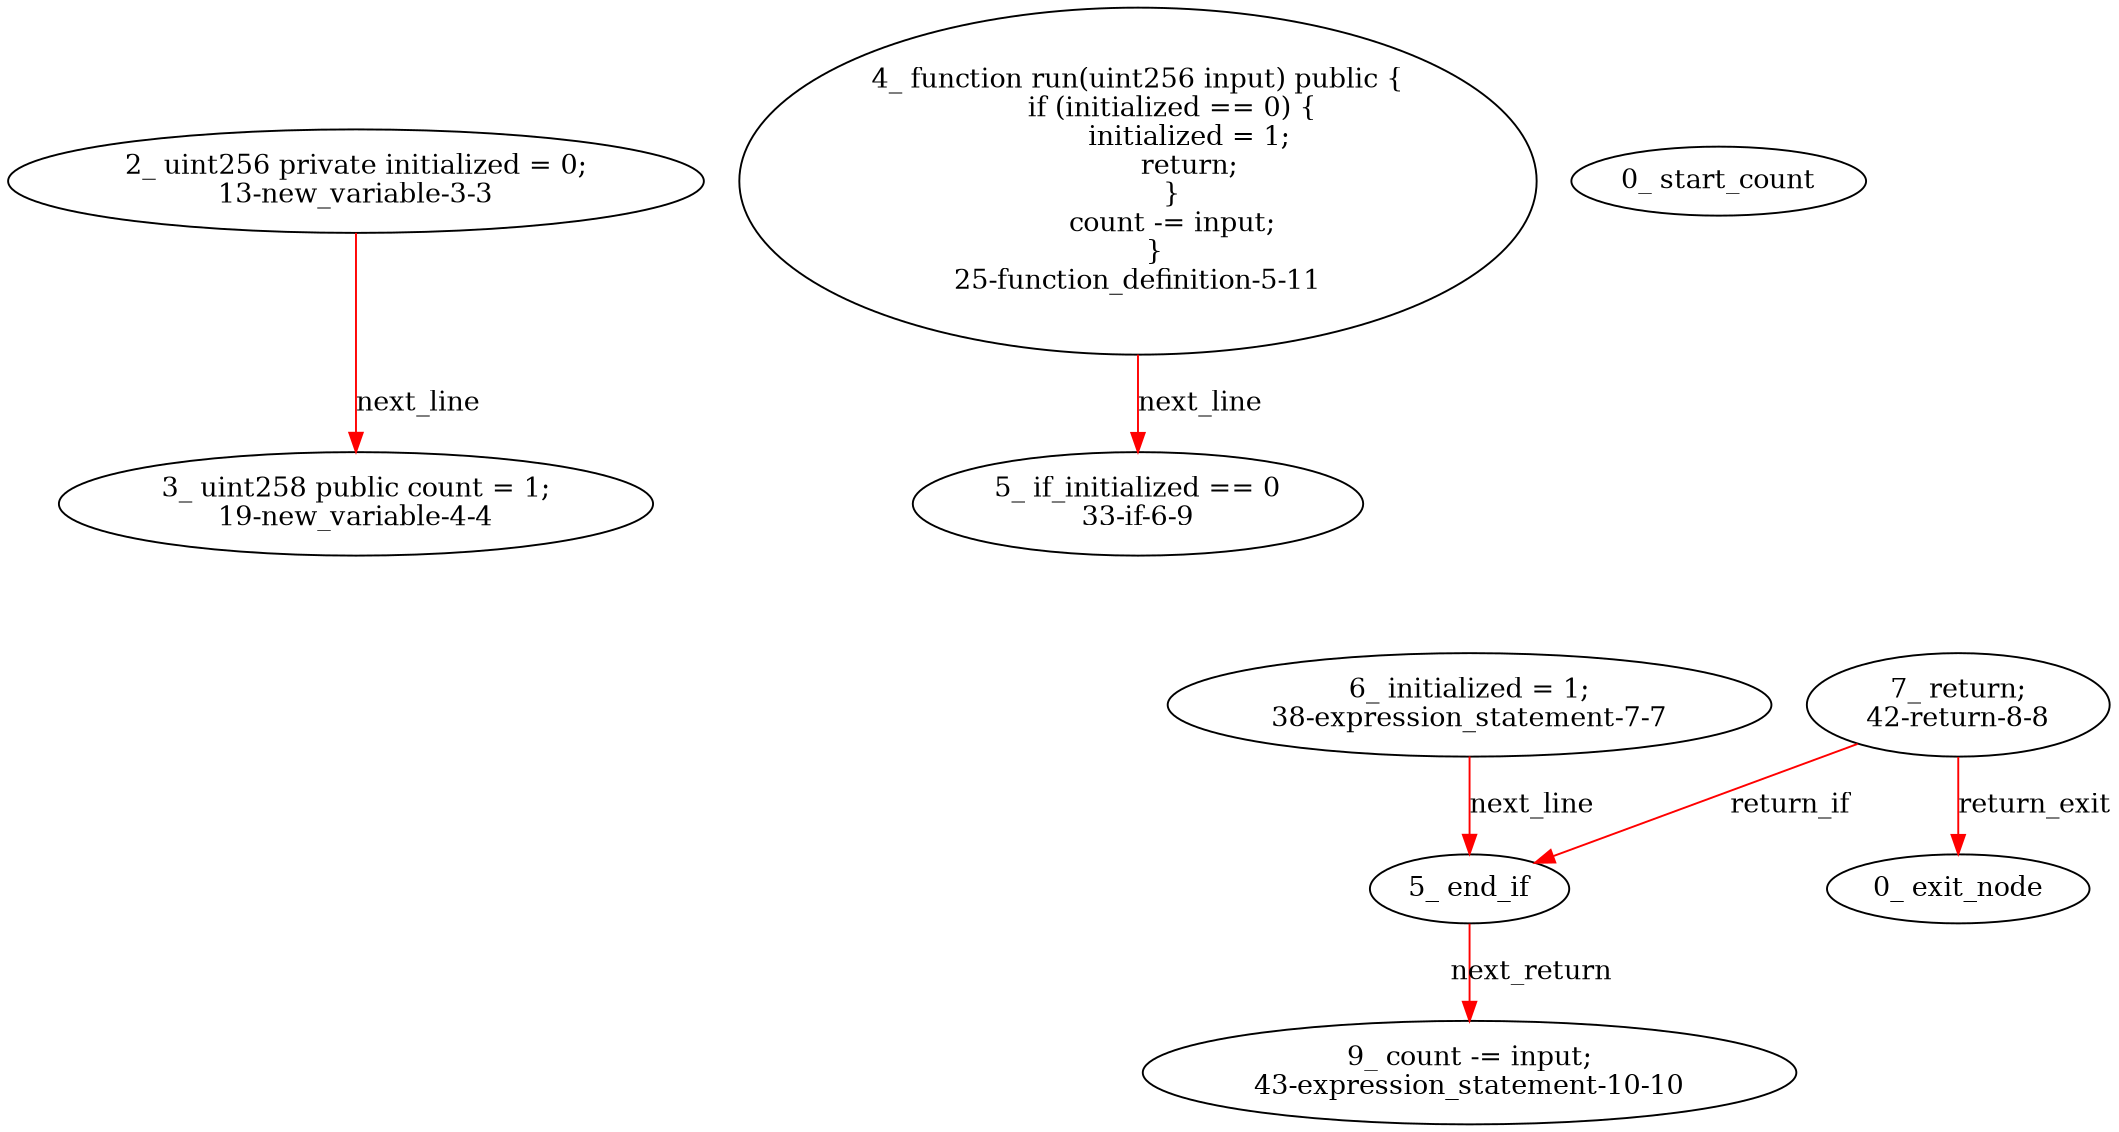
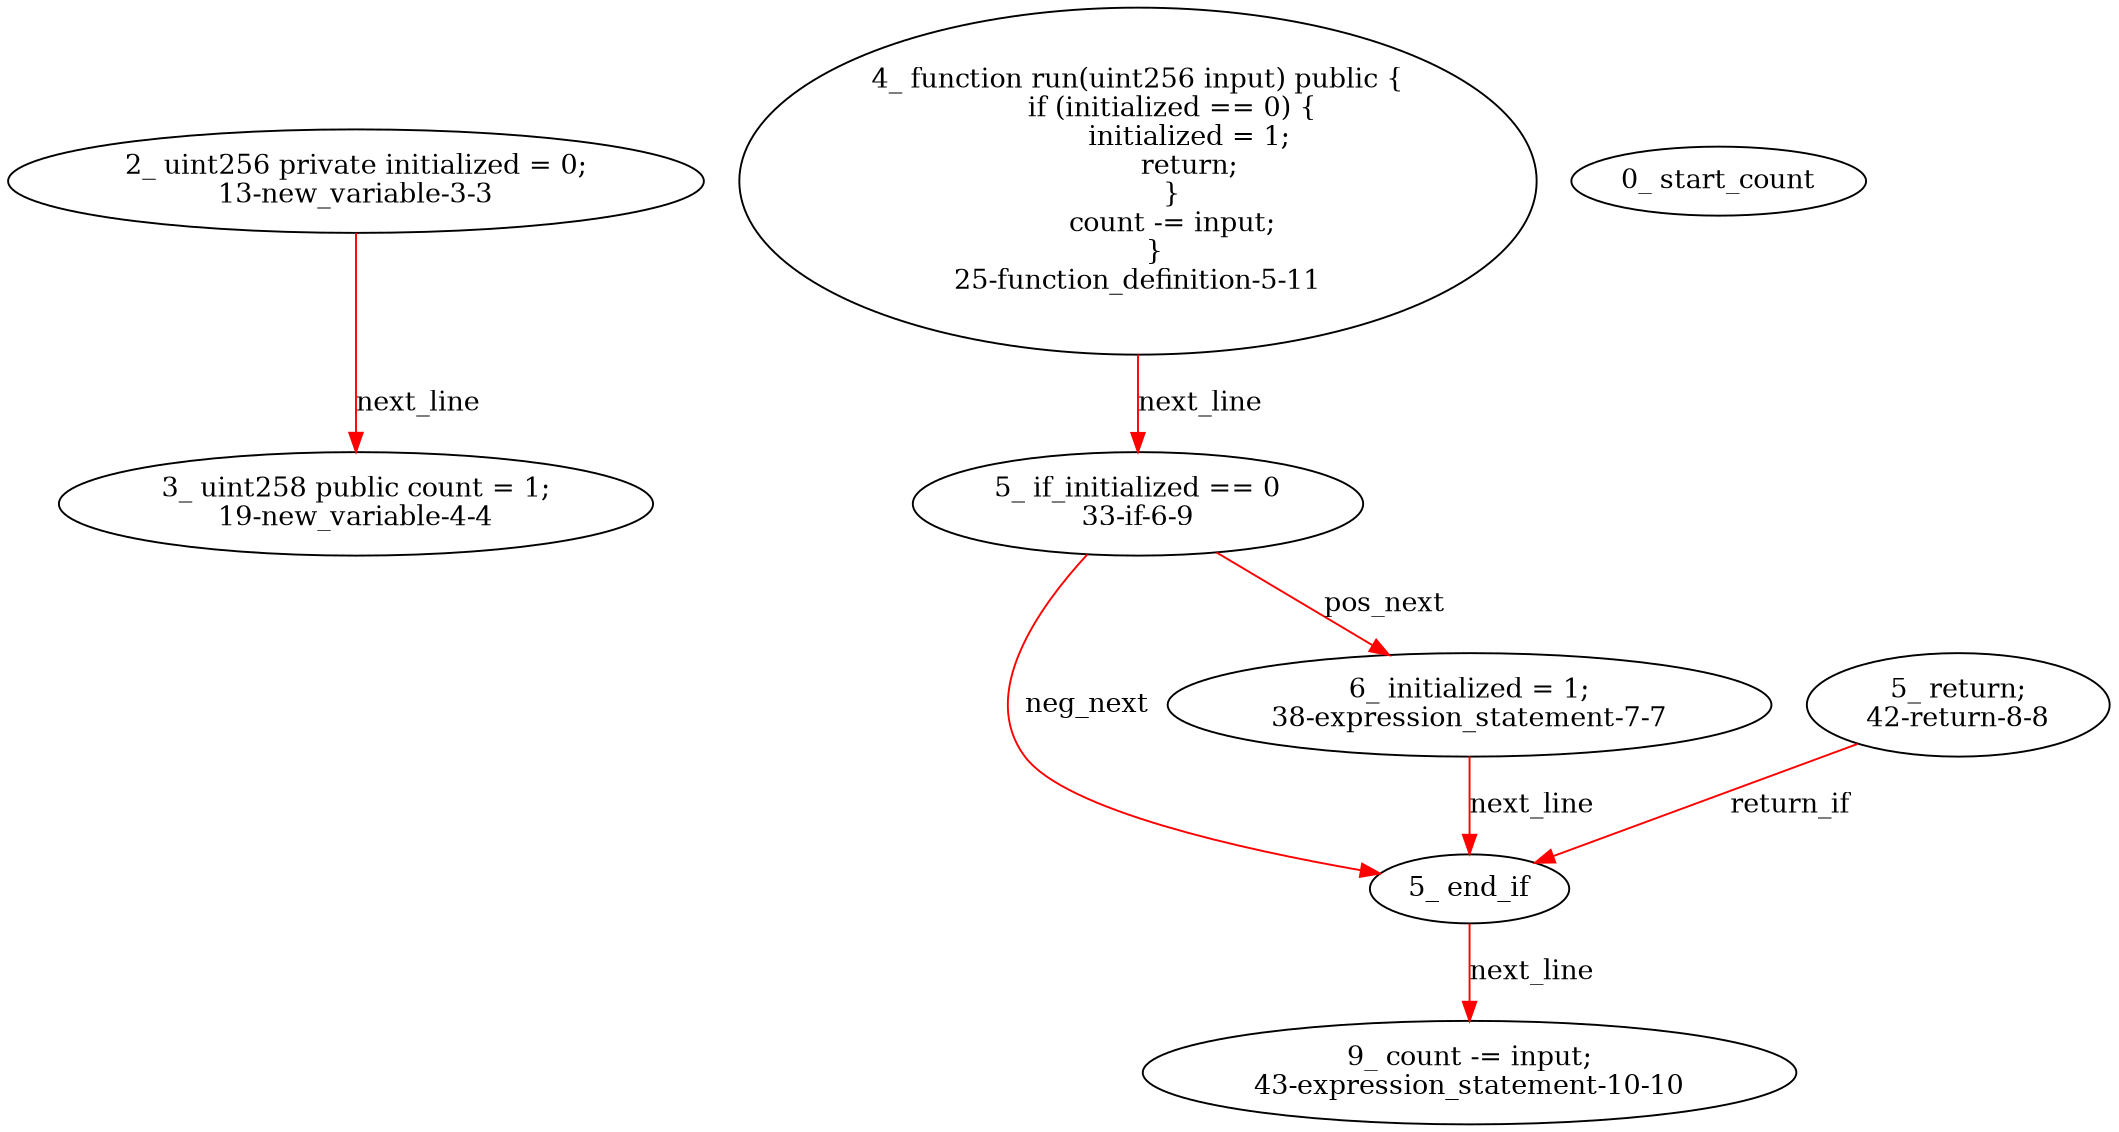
edge "5_ if_initialized == 0 33-if-6-9" -> "6_ initialized = 1; 38-expression_statement-7-7": added, label "pos_next"
node "7_ return; 42-return-8-8": label "7_ return; 42-return-8-8" -> "5_ return; 42-return-8-8"
edge "5_ if_initialized == 0 33-if-6-9" -> "5_ end_if": added, label "neg_next"
node "0_ exit_node": removed
edge "5_ end_if" -> "9_ count -= input; 43-expression_statement-10-10": label "next_return" -> "next_line"
